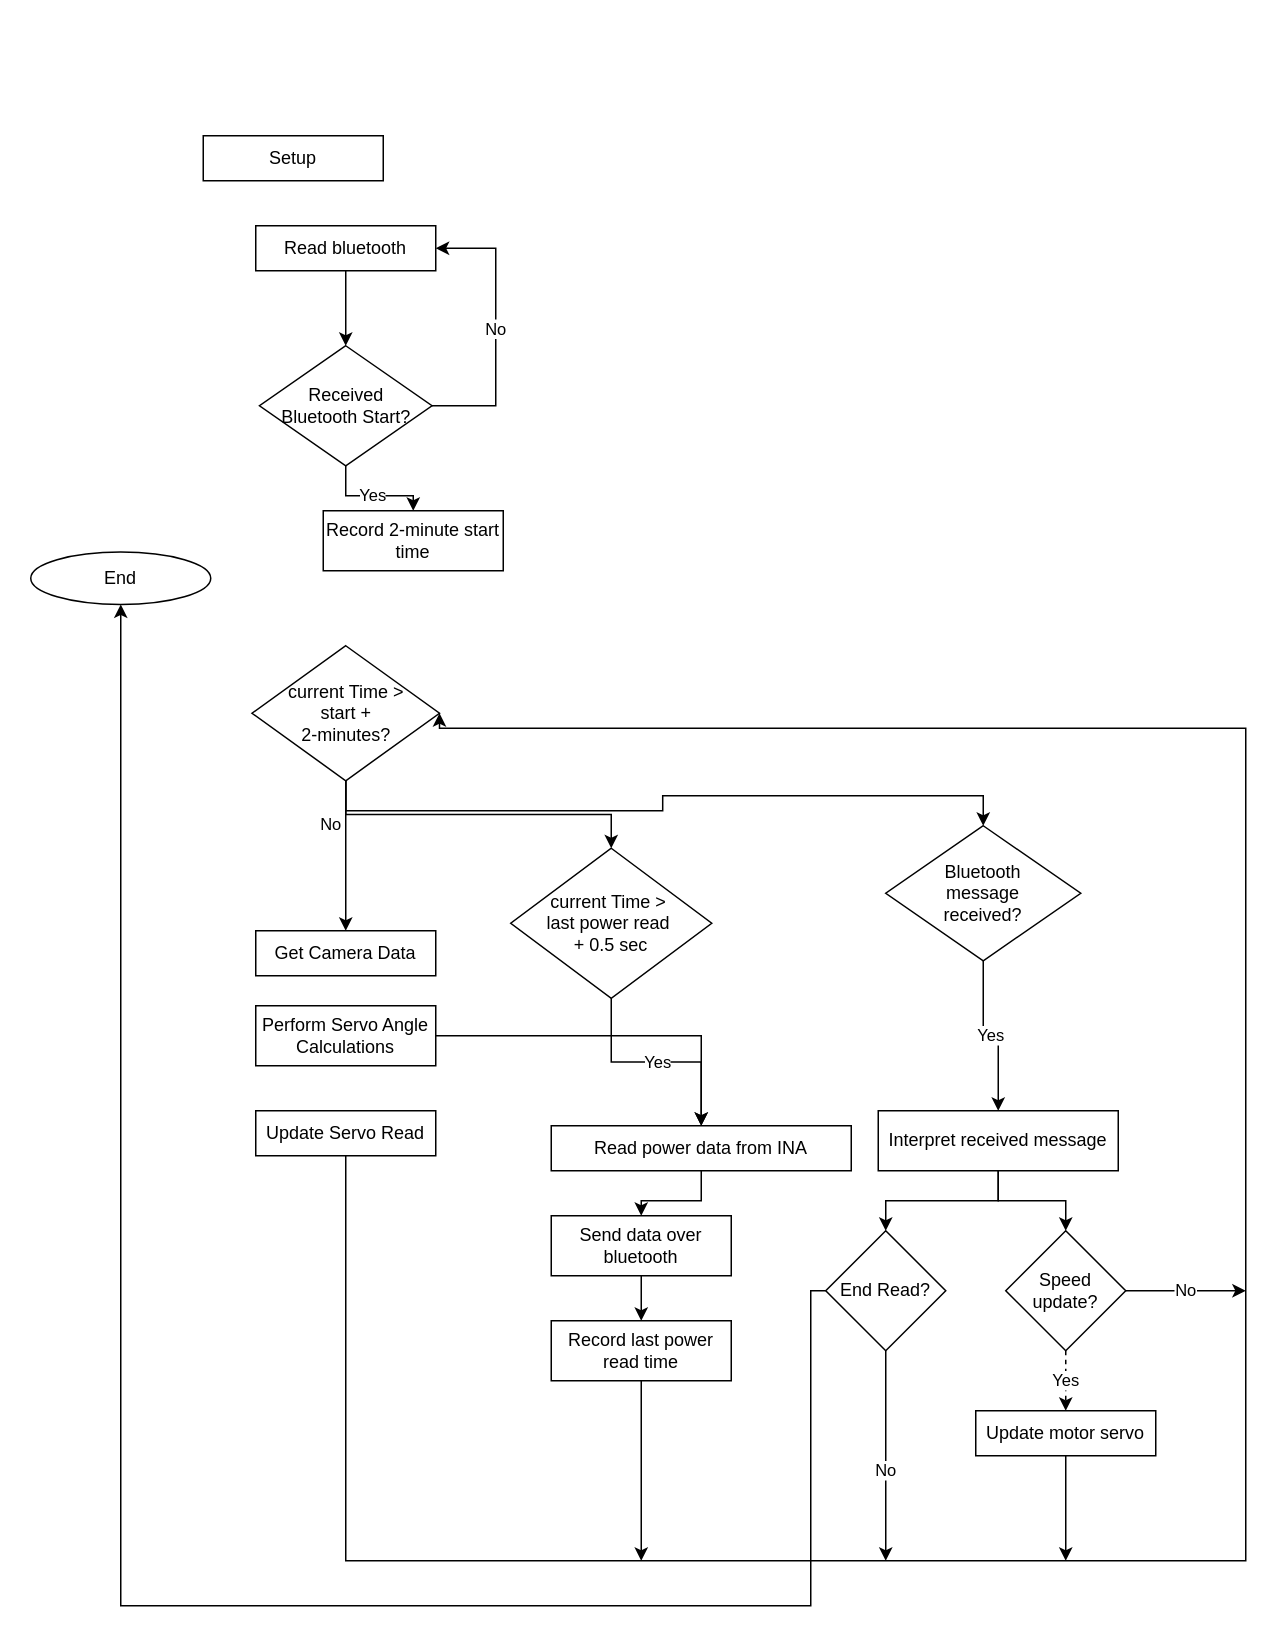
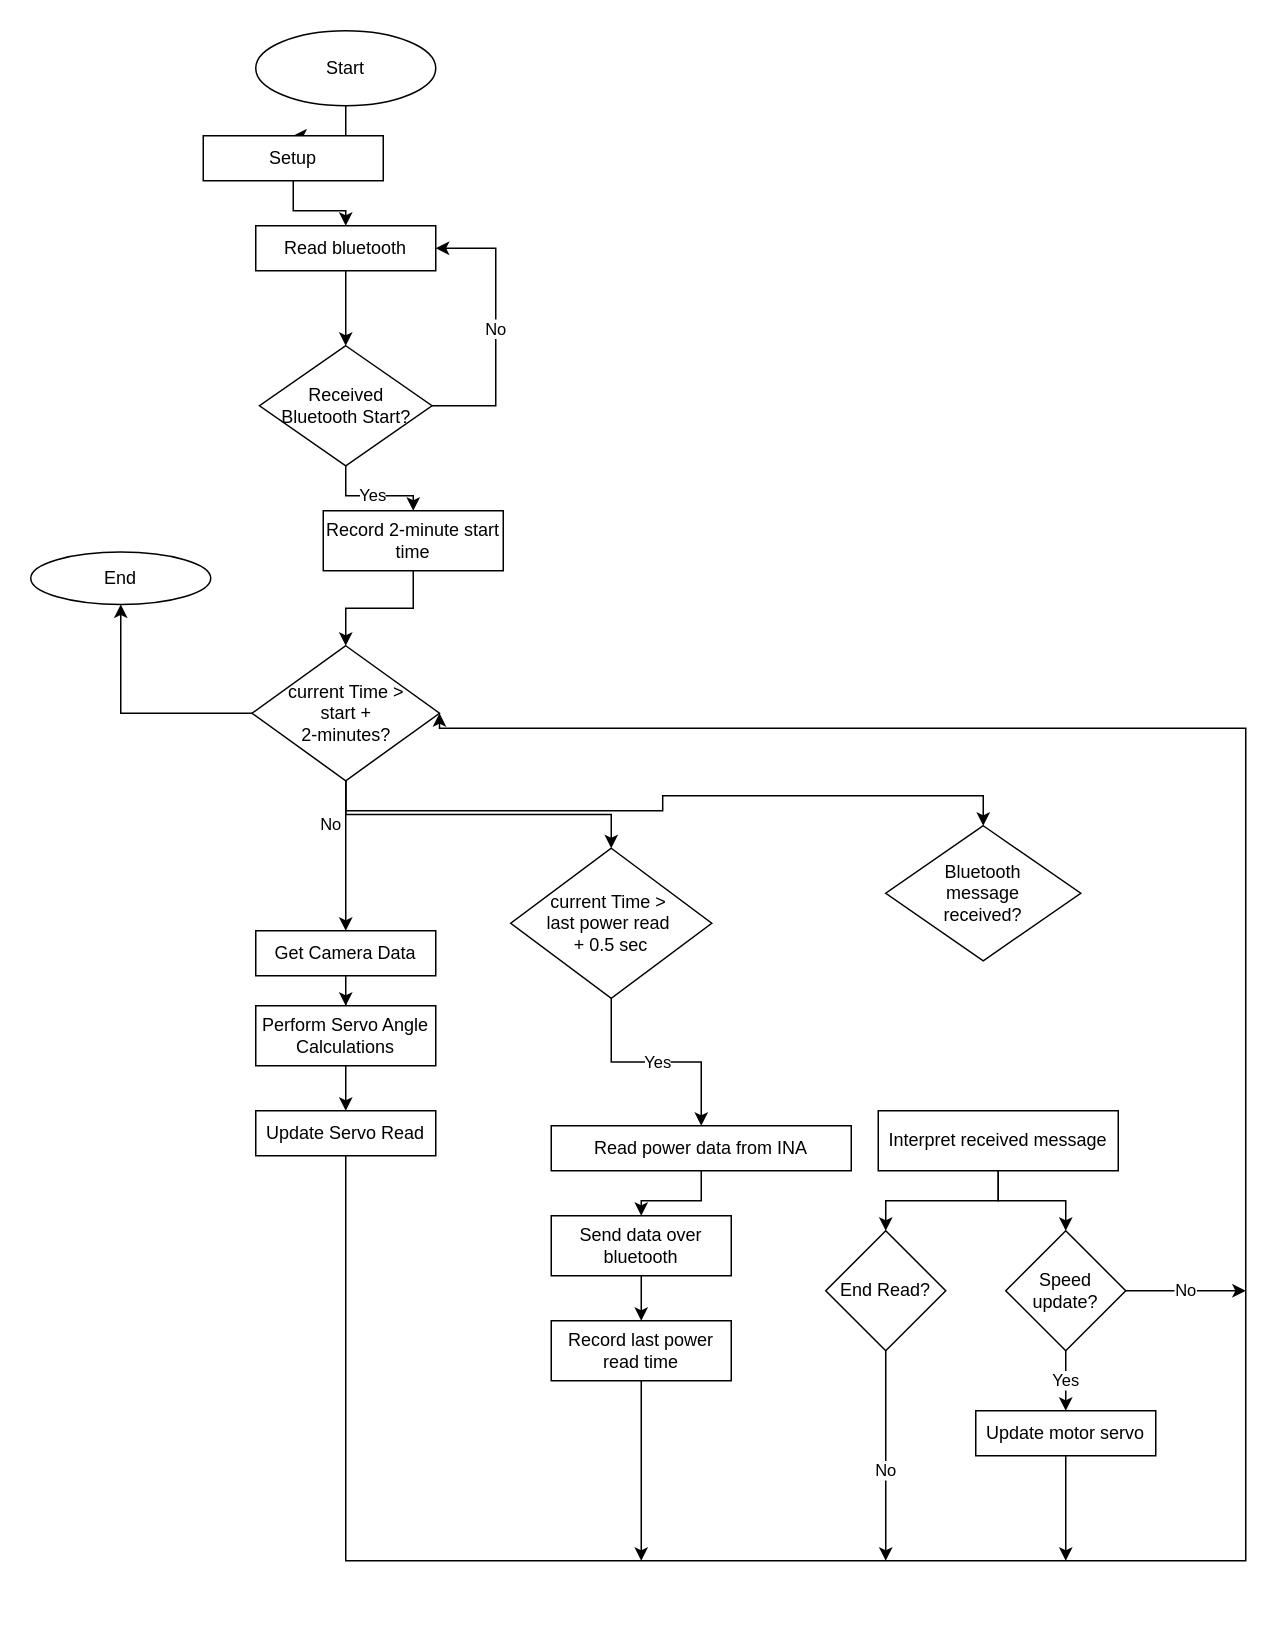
node "Start": added
edge "Start" -> "Setup": added
edge "Setup" -> "Read bluetooth": added
edge "Record 2-minute start time" -> "current Time > start + 2-minutes?": added
edge "current Time > start + 2-minutes?" -> "End": added
edge "Get Camera Data" -> "Perform Servo Angle Calculations": added
edge "Perform Servo Angle Calculations" -> "Read power data from INA": now "Perform Servo Angle Calculations" -> "Update Servo Read"
edge "Bluetooth message received?" -> "Interpret received message": removed, label "Yes"
edge "Speed update?" -> "Update motor servo": style dashed -> solid
edge "End Read?" -> "End": removed
